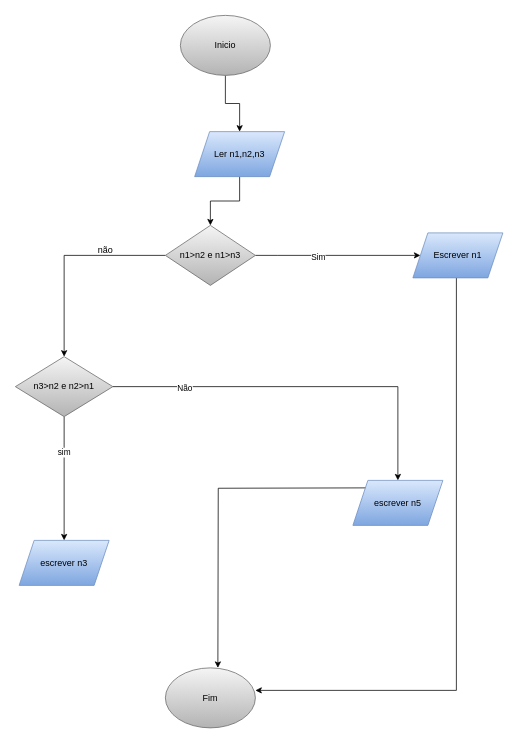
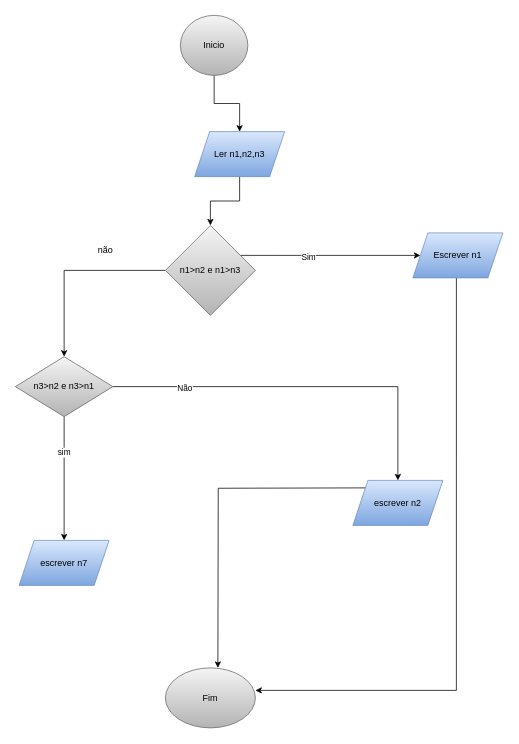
node "Inicio": size 90x60 -> 68x60
node "n1>n2 e n1>n3": size 90x60 -> 90x90
node "n3>n2 e n2>n1": label "n3>n2 e n2>n1" -> "n3>n2 e n3>n1"
node "escrever n5": label "escrever n5" -> "escrever n2"
node "escrever n3": label "escrever n3" -> "escrever n7"
